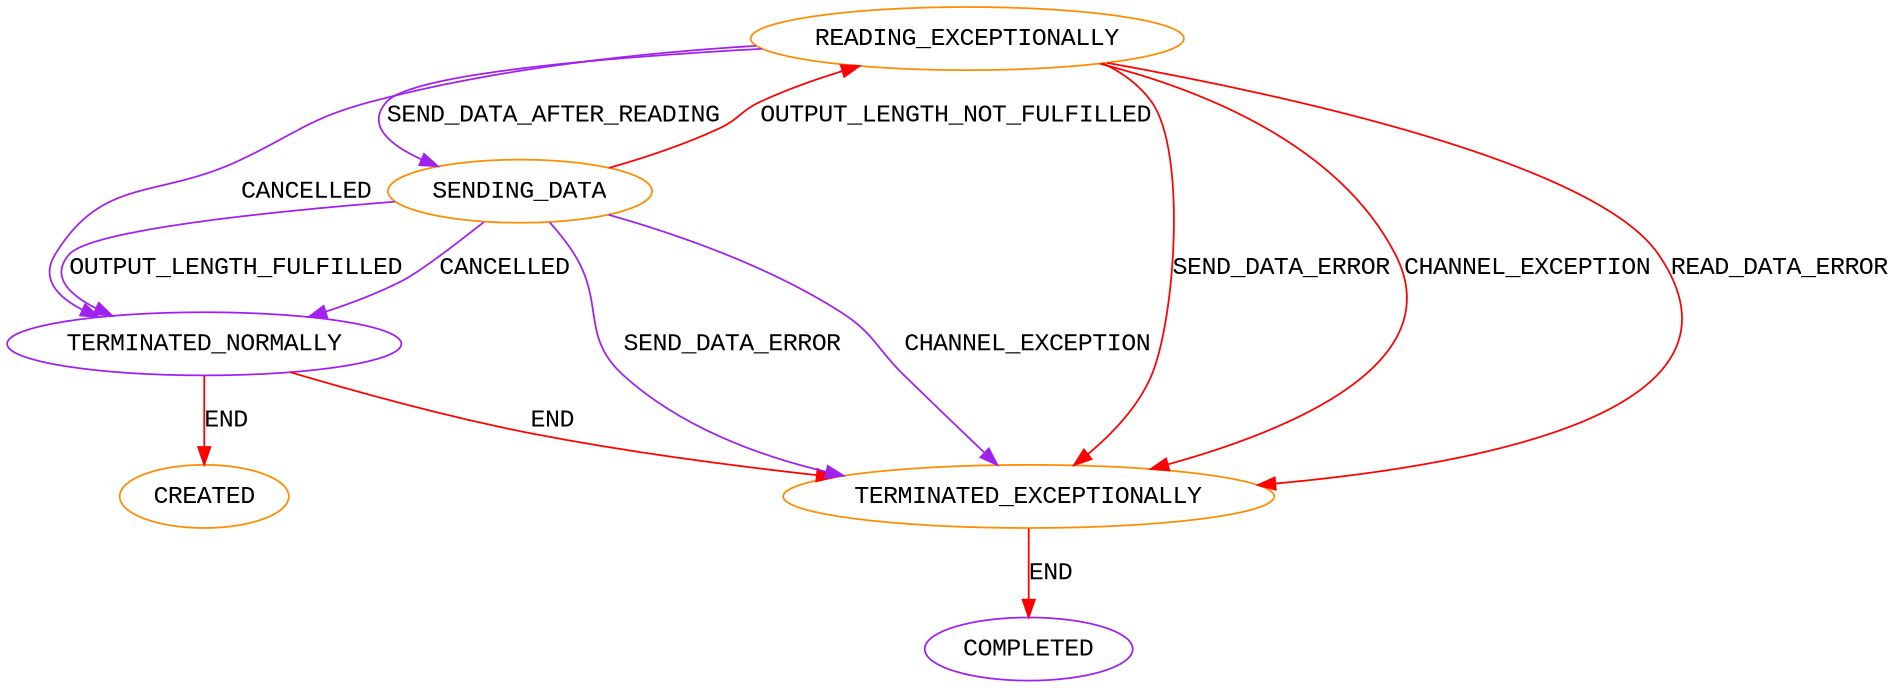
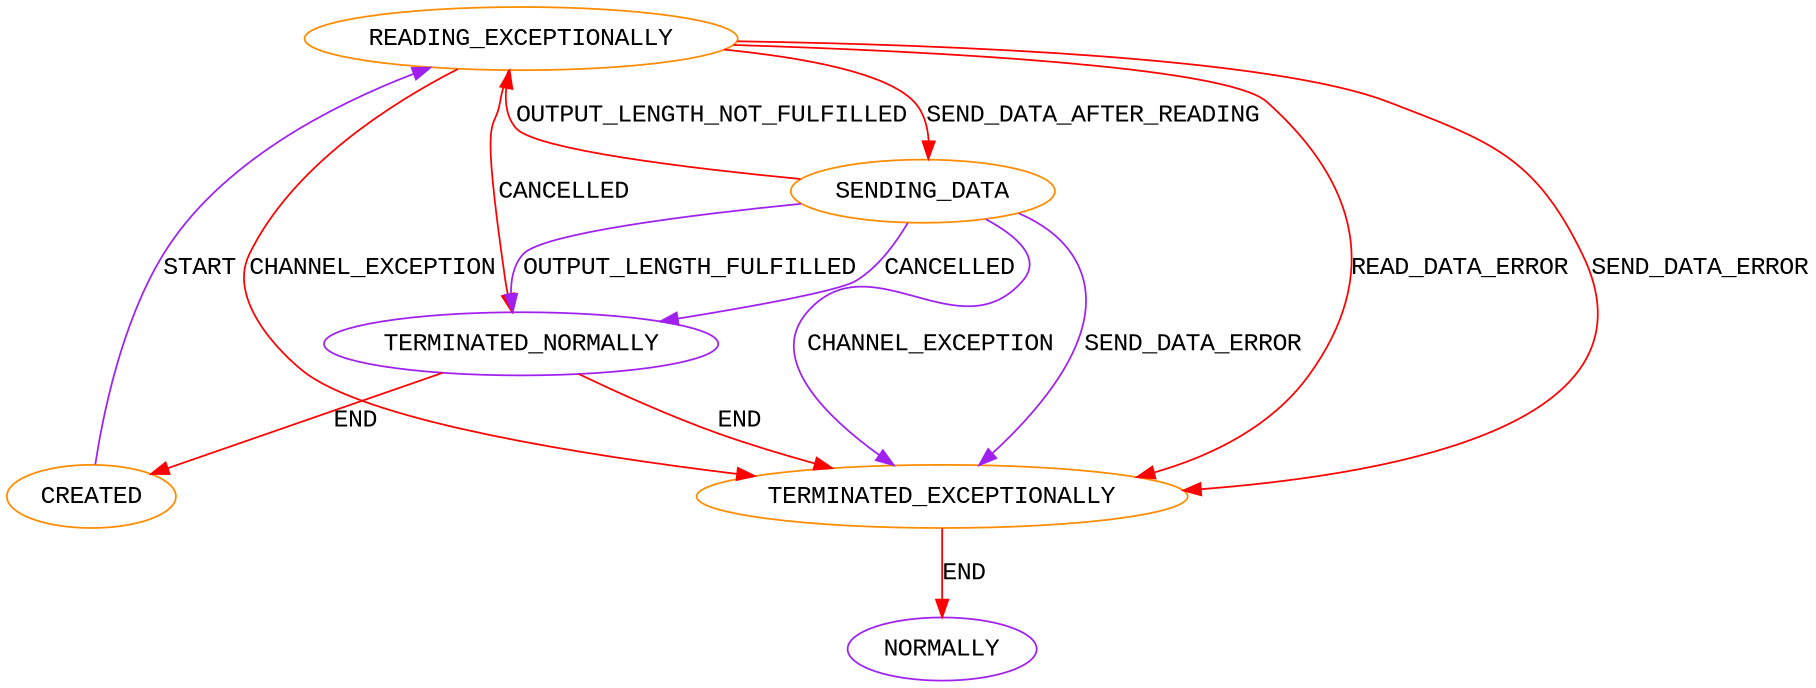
edge "READING_EXCEPTIONALLY" -> "SENDING_DATA": color purple -> red
edge "READING_EXCEPTIONALLY" -> "TERMINATED_NORMALLY": color purple -> red
edge "CREATED" -> "READING_EXCEPTIONALLY": added, label "START"
node "COMPLETED": label "COMPLETED" -> "NORMALLY"
